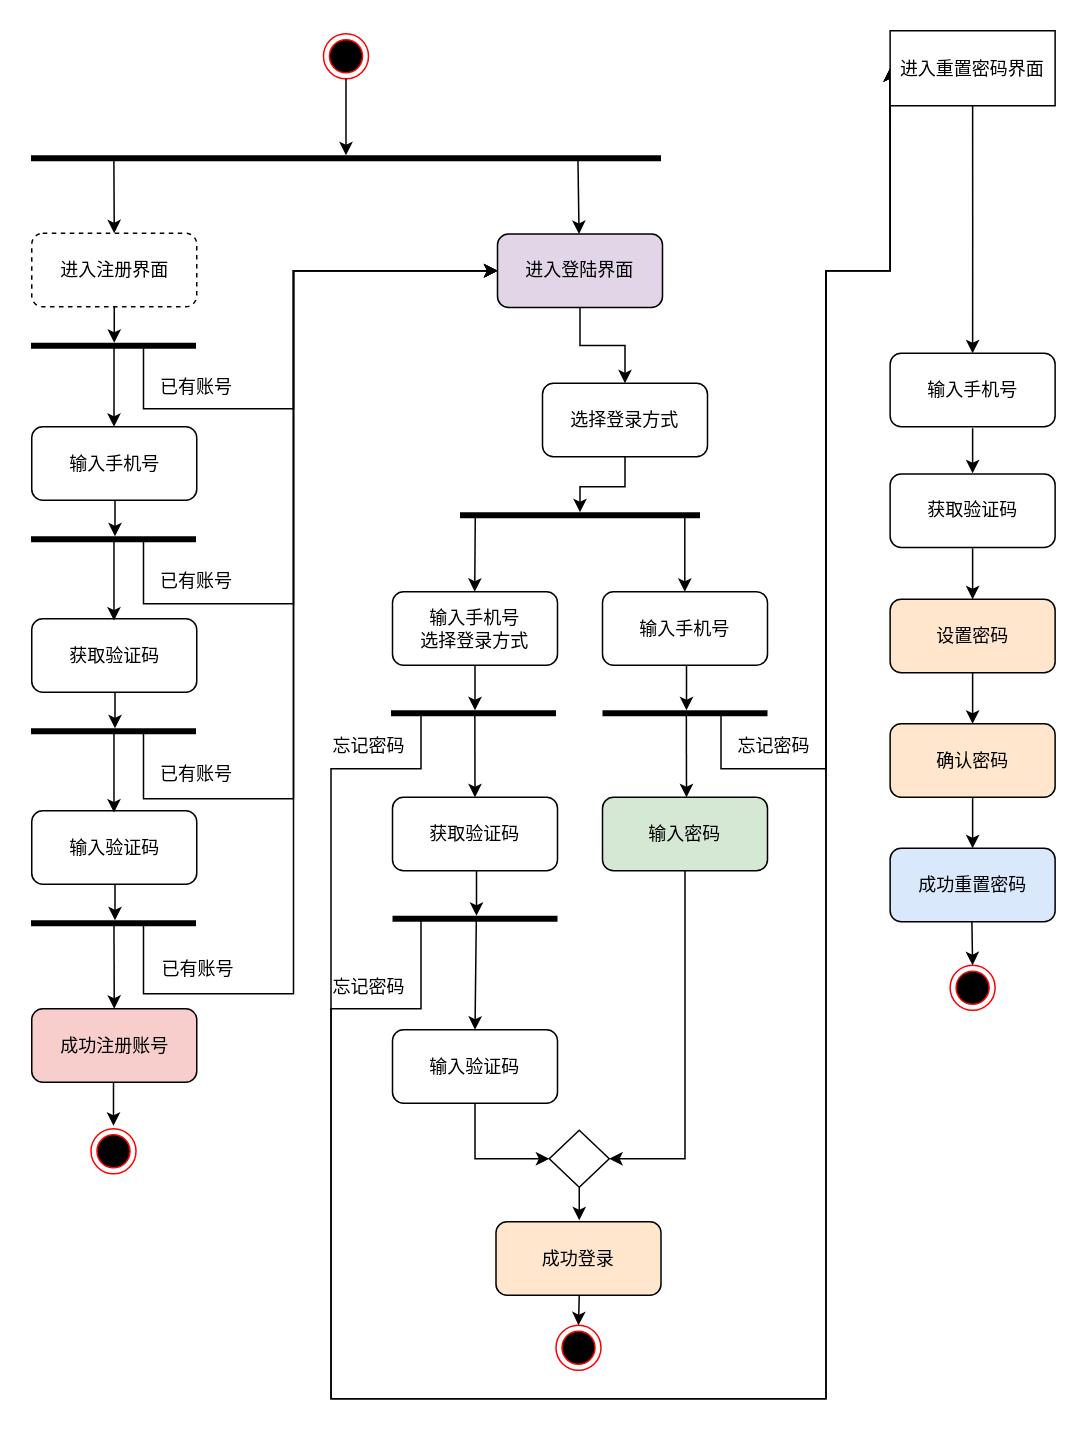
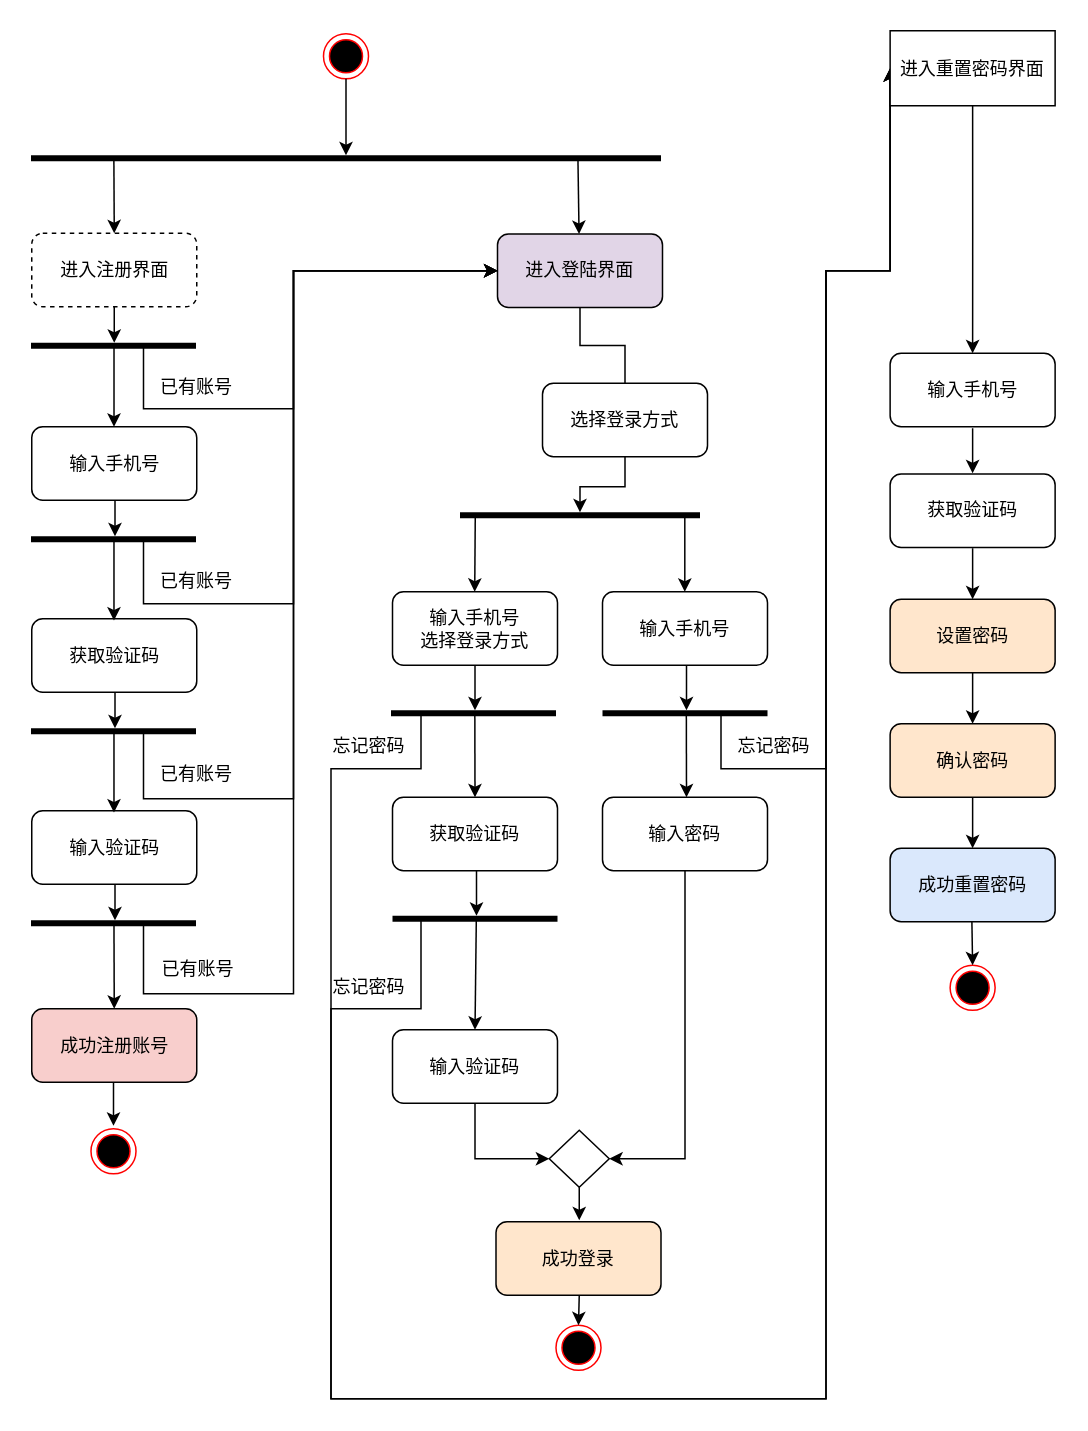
edge "进入登陆界面" -> "选择登录方式": arrowhead classic -> none
node "输入密码": fillcolor #d5e8d4 -> #ffffff
